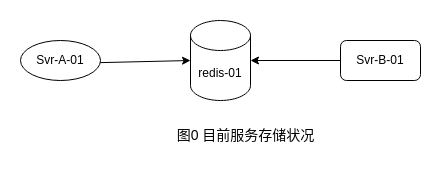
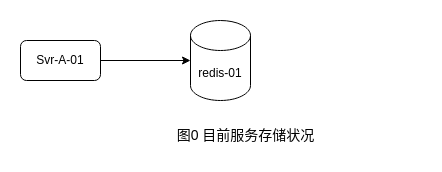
node "Svr-A-01": shape ellipse -> rounded rectangle
edge "Svr-B-01" -> "redis-01": removed
node "Svr-B-01": removed
